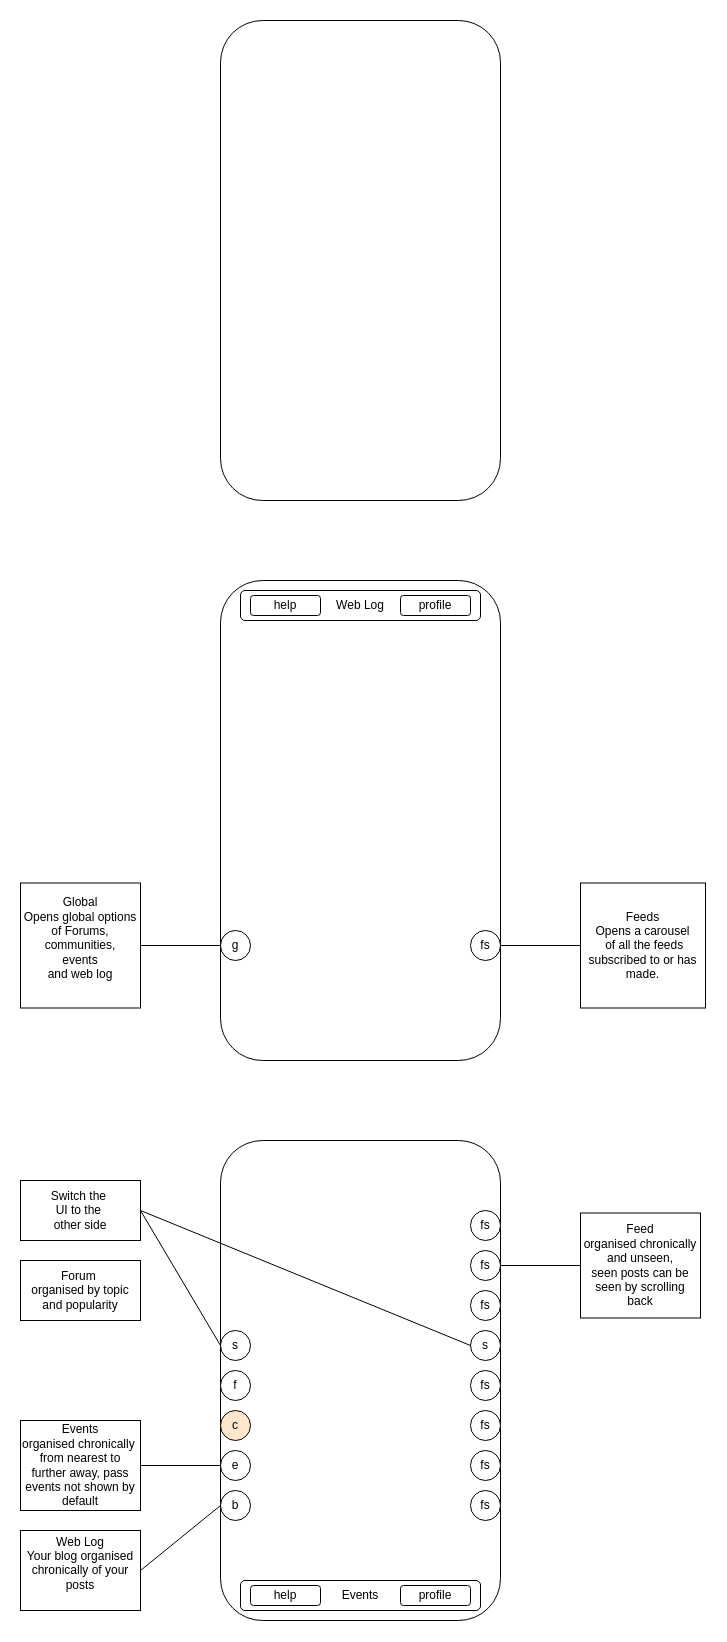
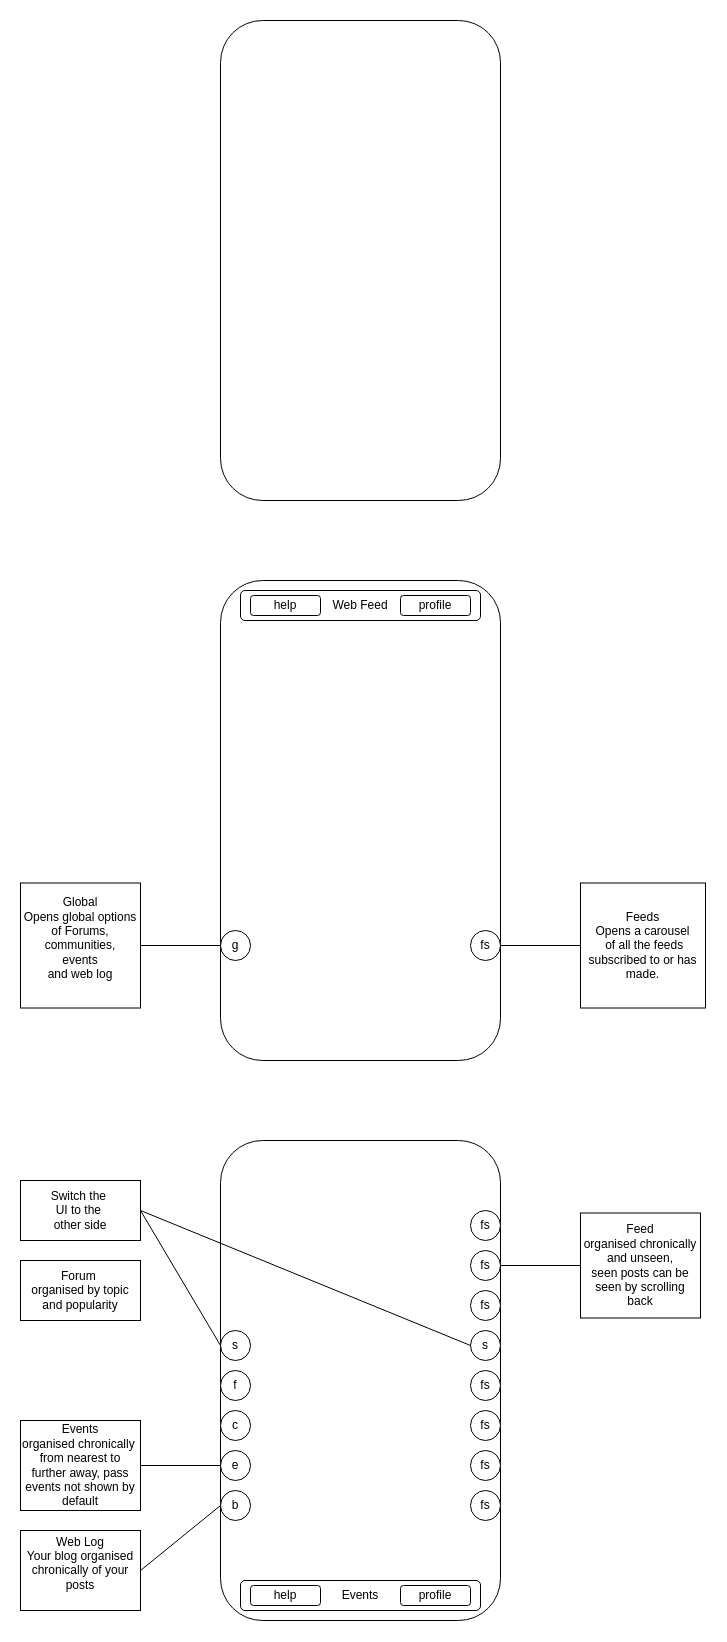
node "Web Log": label "Web Log" -> "Web Feed"
node "c": fillcolor #ffe6cc -> #ffffff
